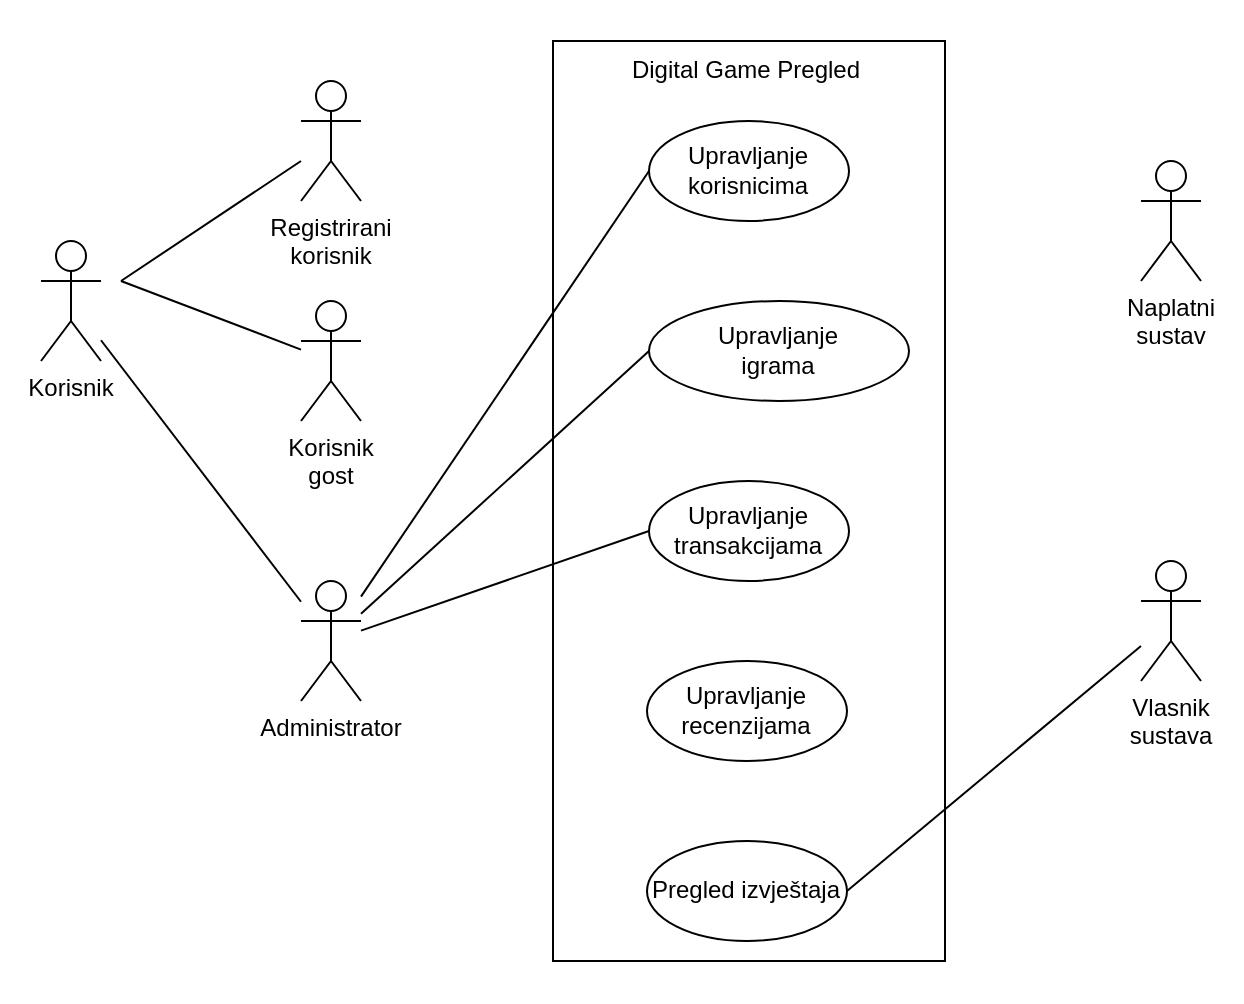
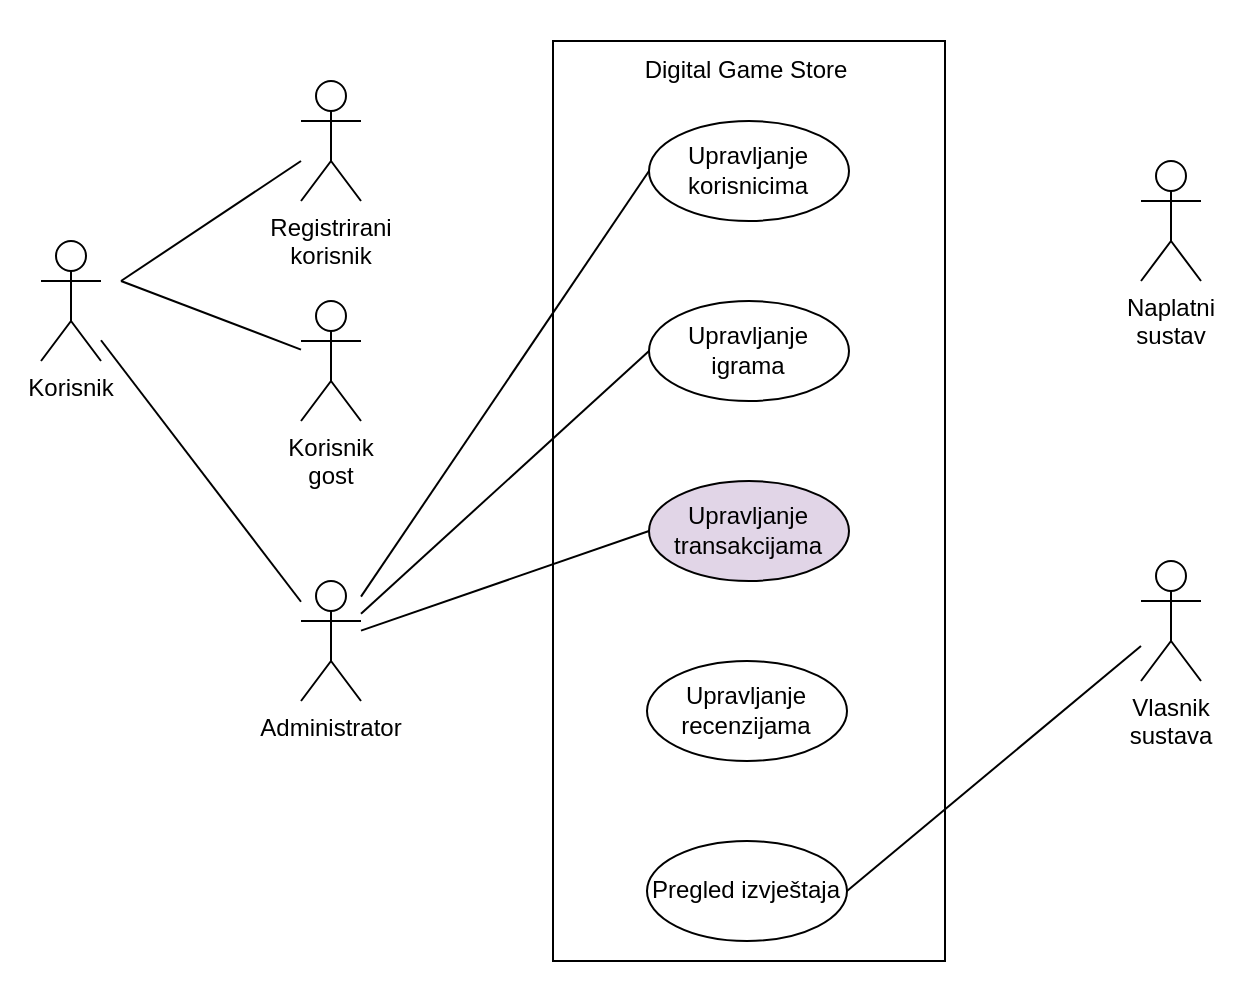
node "Digital Game Pregled": label "Digital Game Pregled" -> "Digital Game Store"
node "Upravljanje igrama": size 260x100 -> 200x100
node "Upravljanje transakcijama": fillcolor #ffffff -> #e1d5e7
